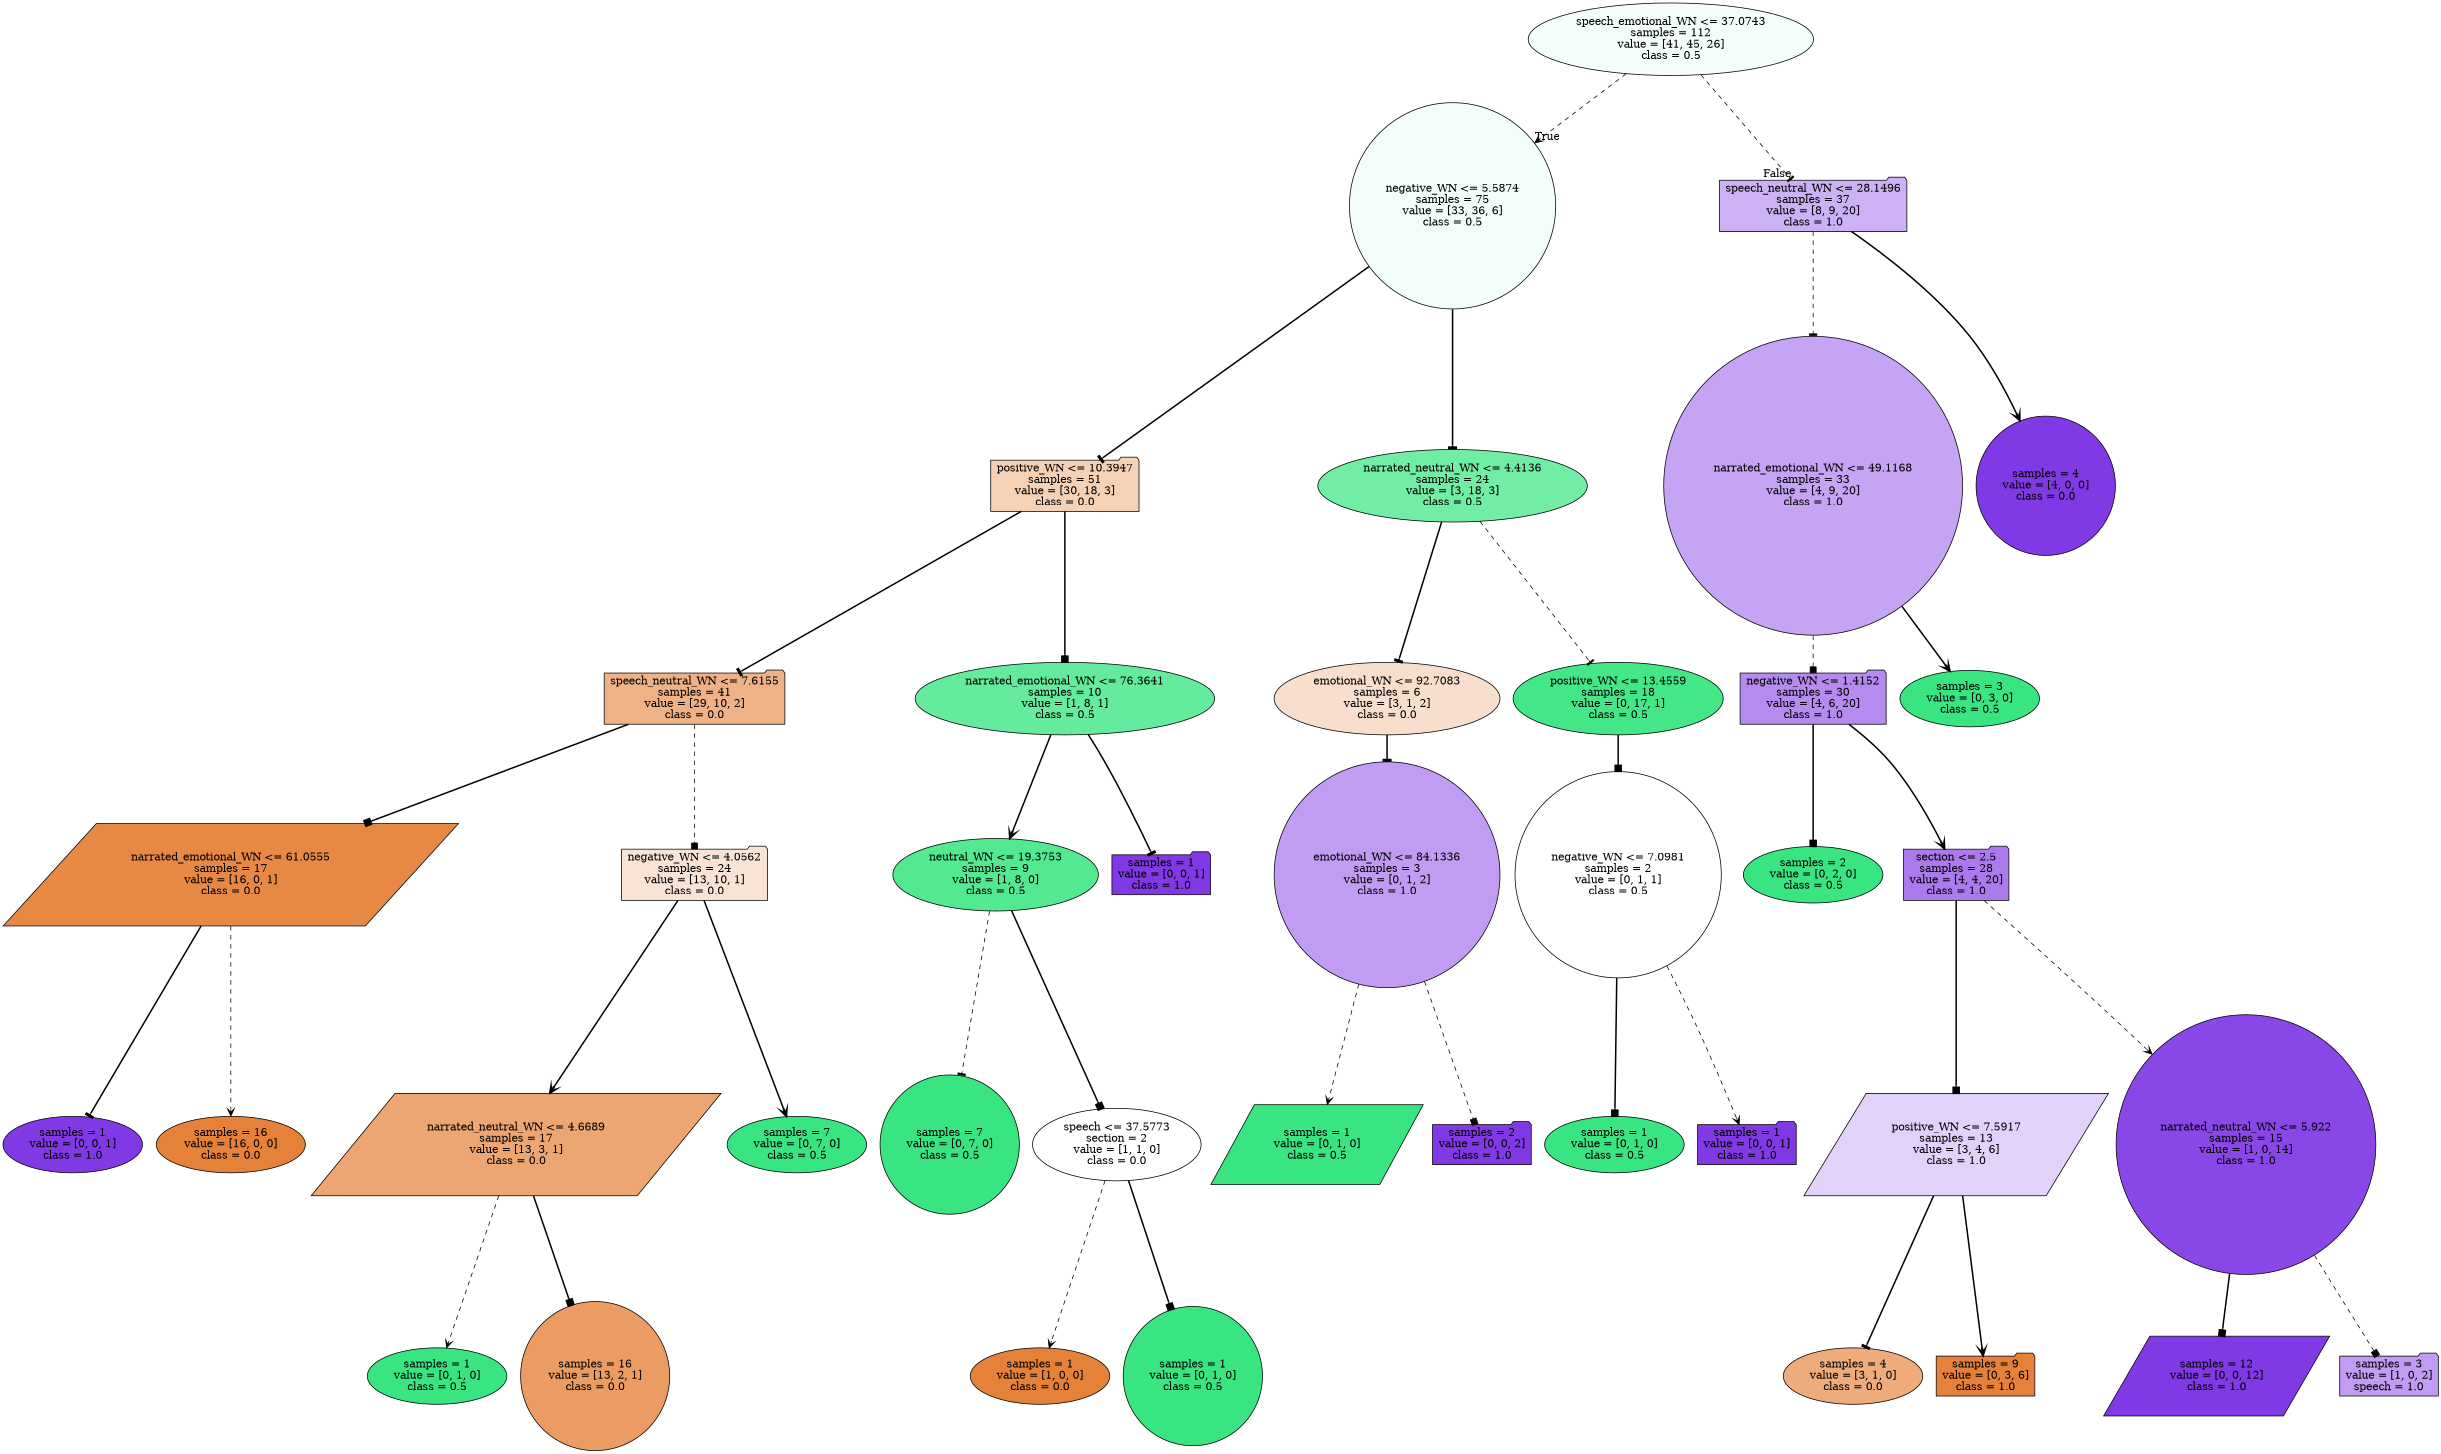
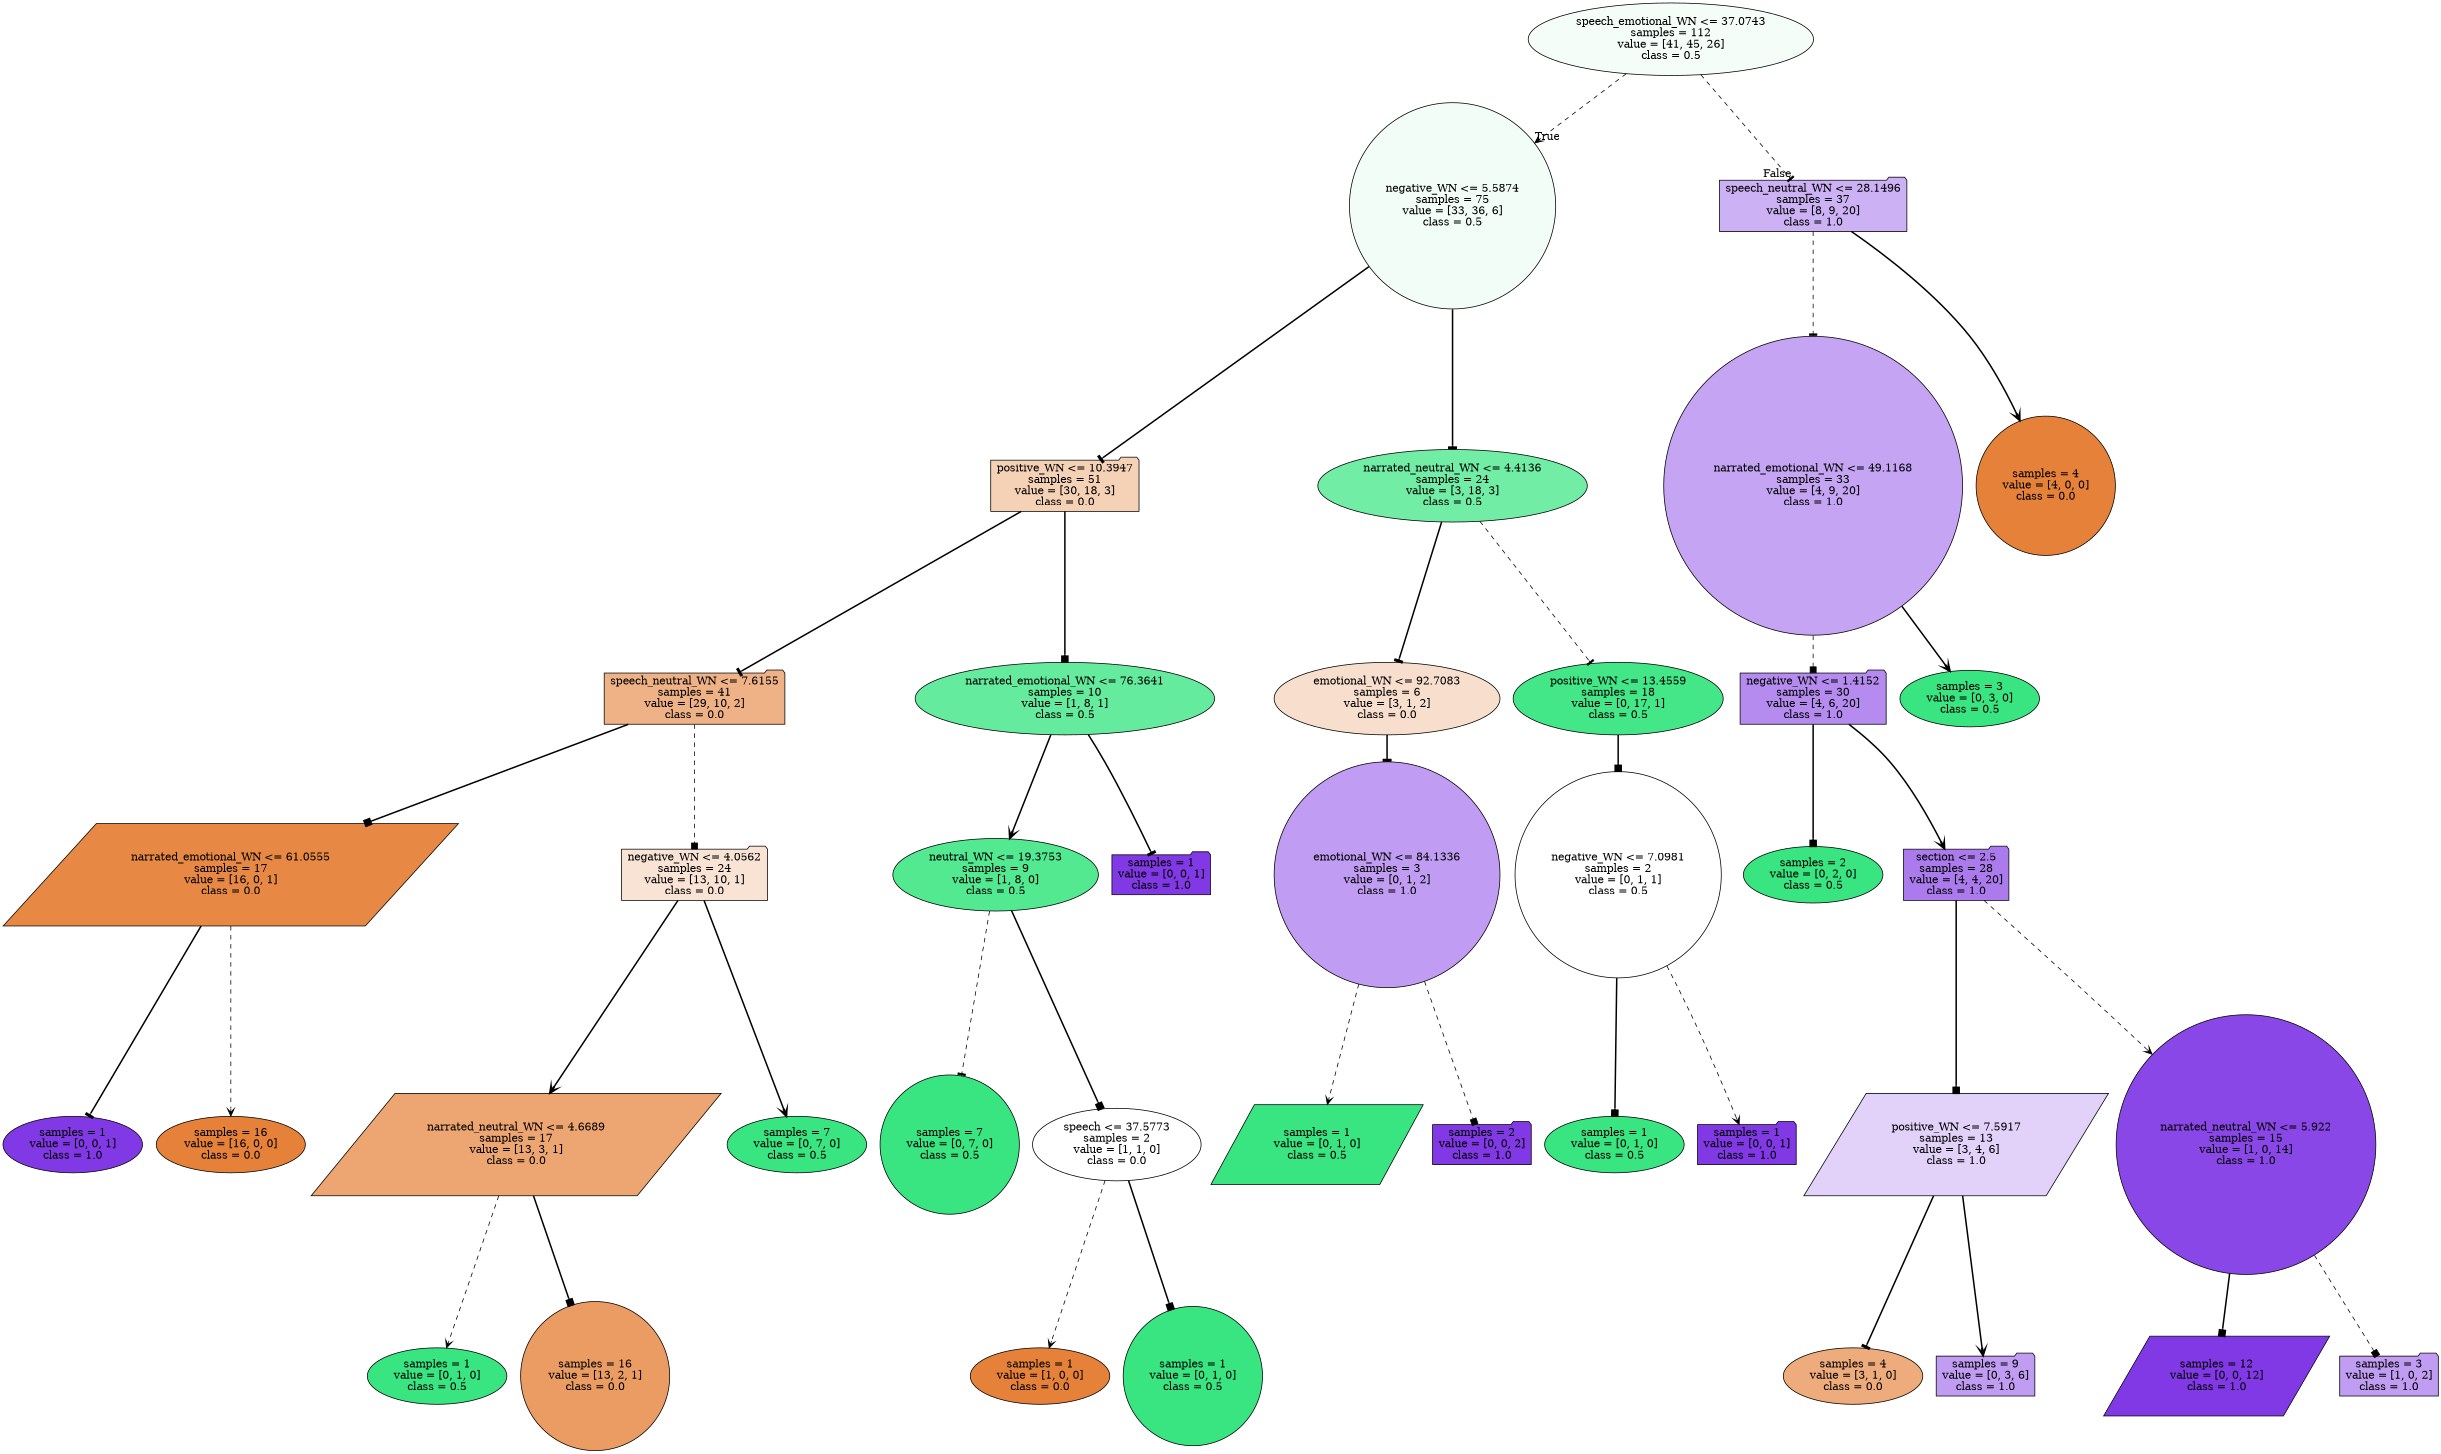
node "samples = 4 value = [4, 0, 0] class = 0.0": fillcolor #8139e5ff -> #e58139ff
node "speech <= 37.5773 section = 2 value = [1, 1, 0] class = 0.0": label "speech <= 37.5773 section = 2 value = [1, 1, 0] class = 0.0" -> "speech <= 37.5773 samples = 2 value = [1, 1, 0] class = 0.0"
node "samples = 9 value = [0, 3, 6] class = 1.0": fillcolor #e58139ff -> #8139e57f
node "samples = 3 value = [1, 0, 2] speech = 1.0": label "samples = 3 value = [1, 0, 2] speech = 1.0" -> "samples = 3 value = [1, 0, 2] class = 1.0"
